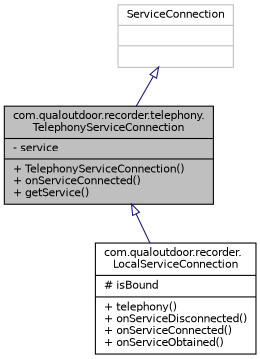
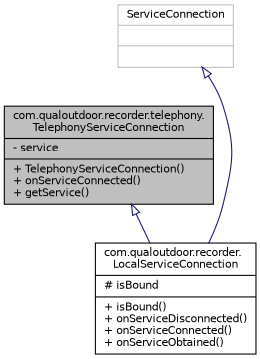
edge "com.qualoutdoor.recorder.telephony." -> "ServiceConnection": now "com.qualoutdoor.recorder." -> "ServiceConnection"
node "com.qualoutdoor.recorder.": text "+ telephony()" -> "+ isBound()"
